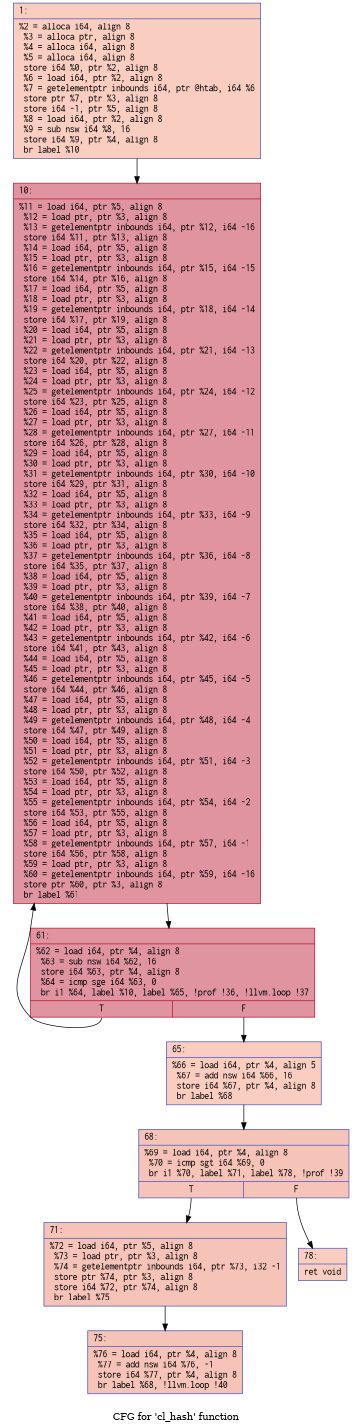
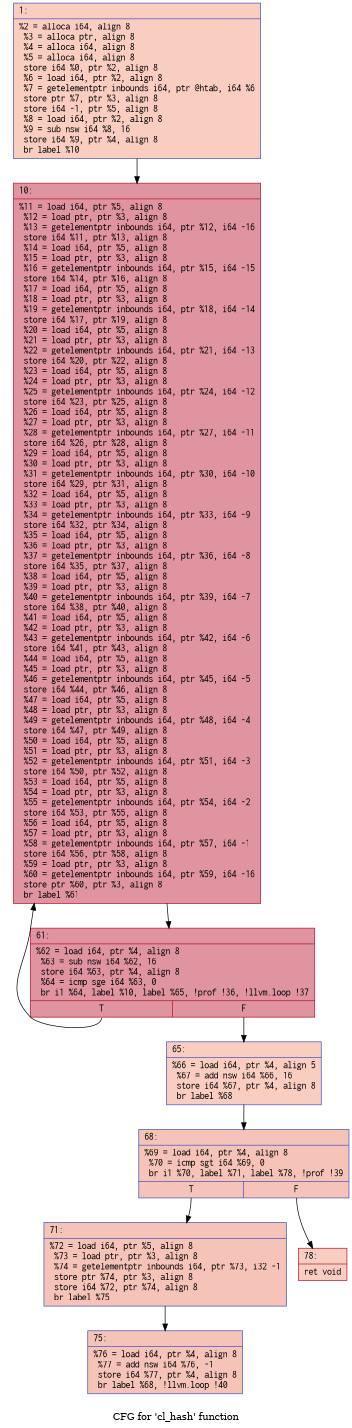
node "78:": color #3d50c3ff -> #b70d28ff
